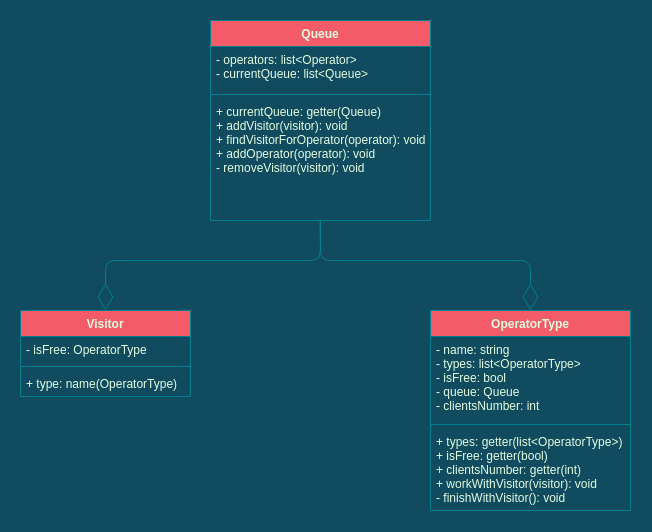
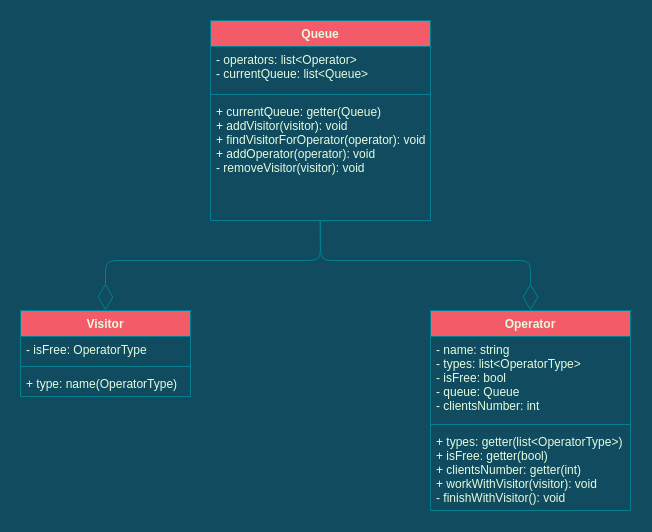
node "OperatorType": label "OperatorType" -> "Operator"
